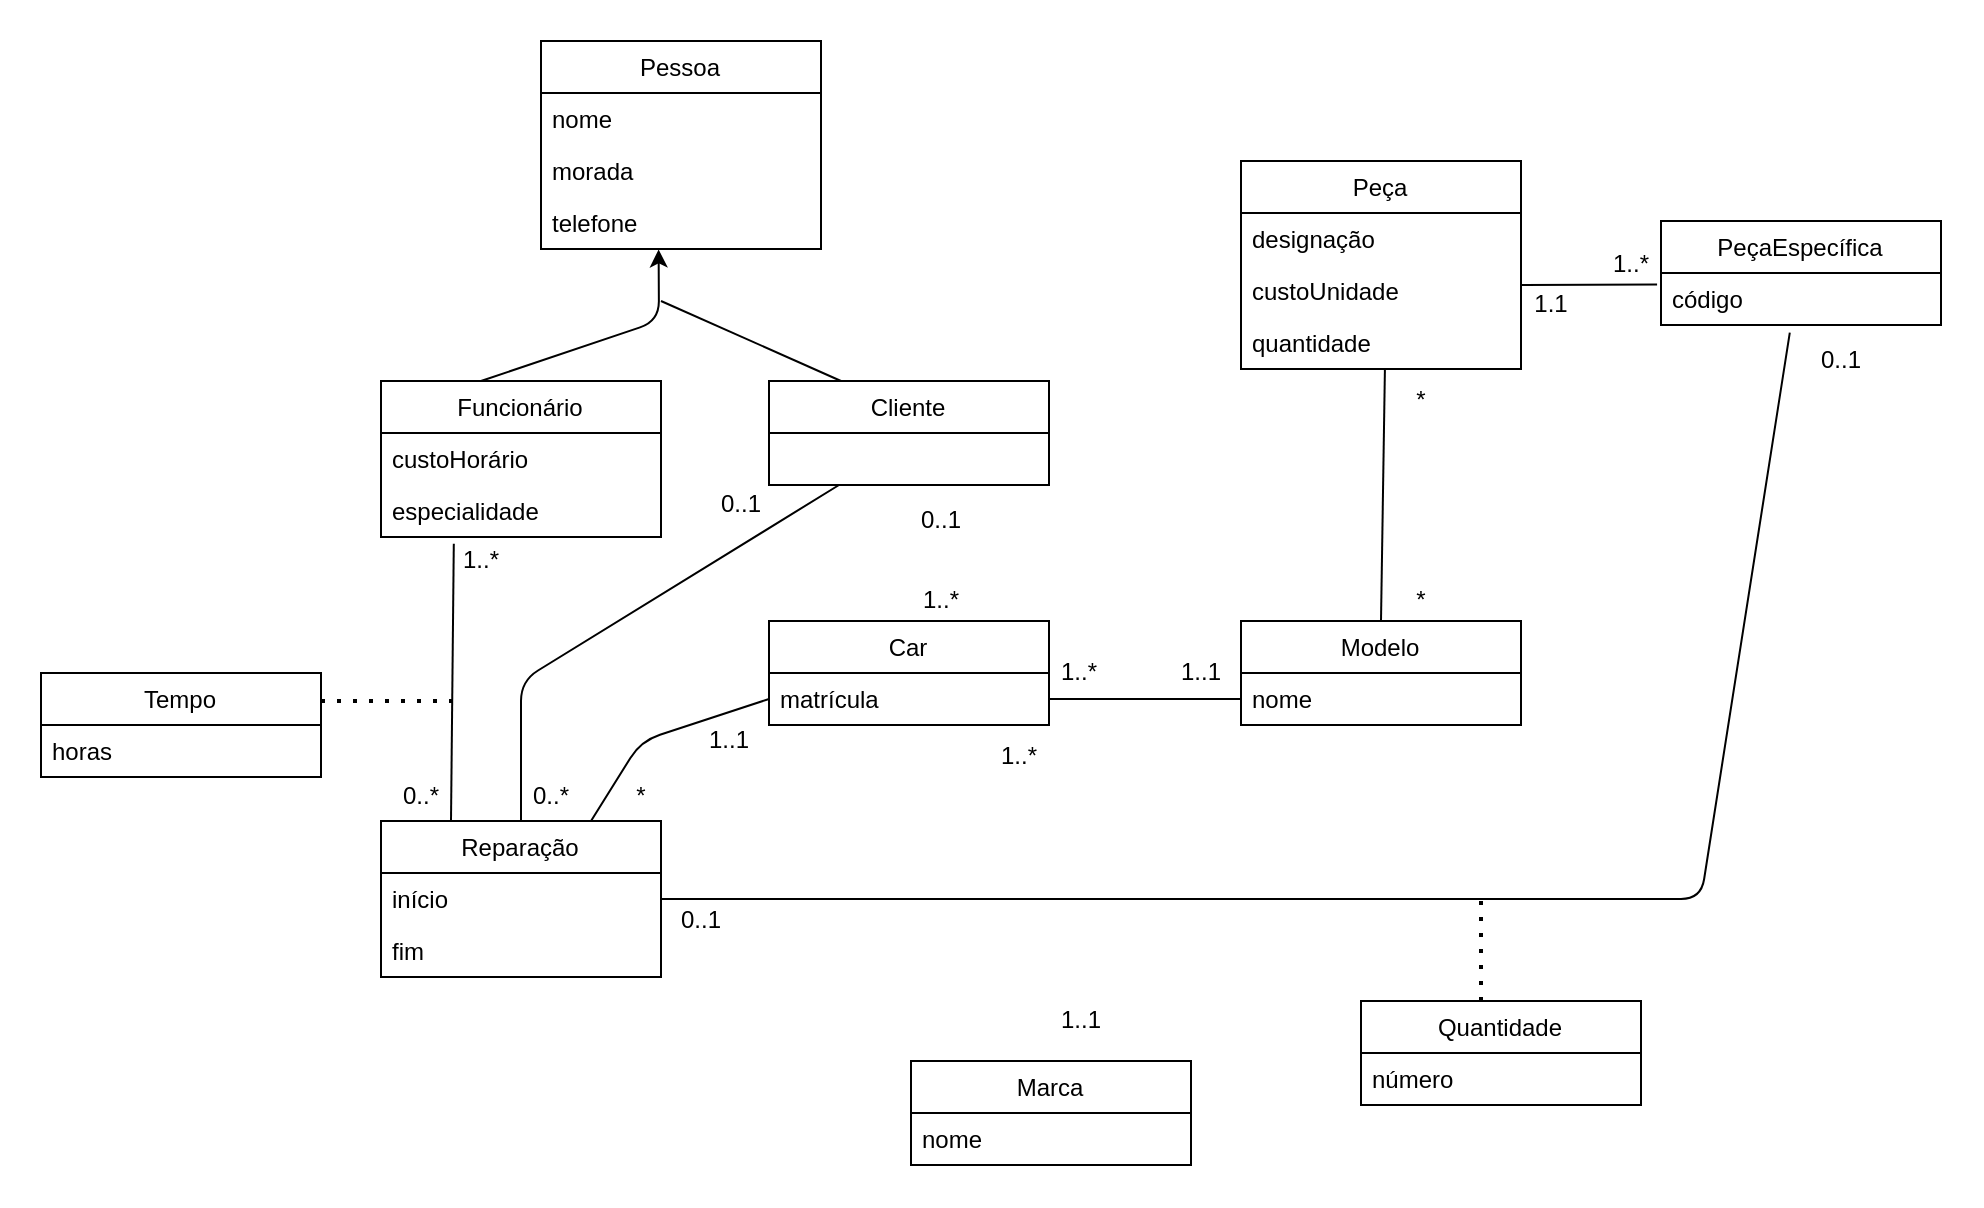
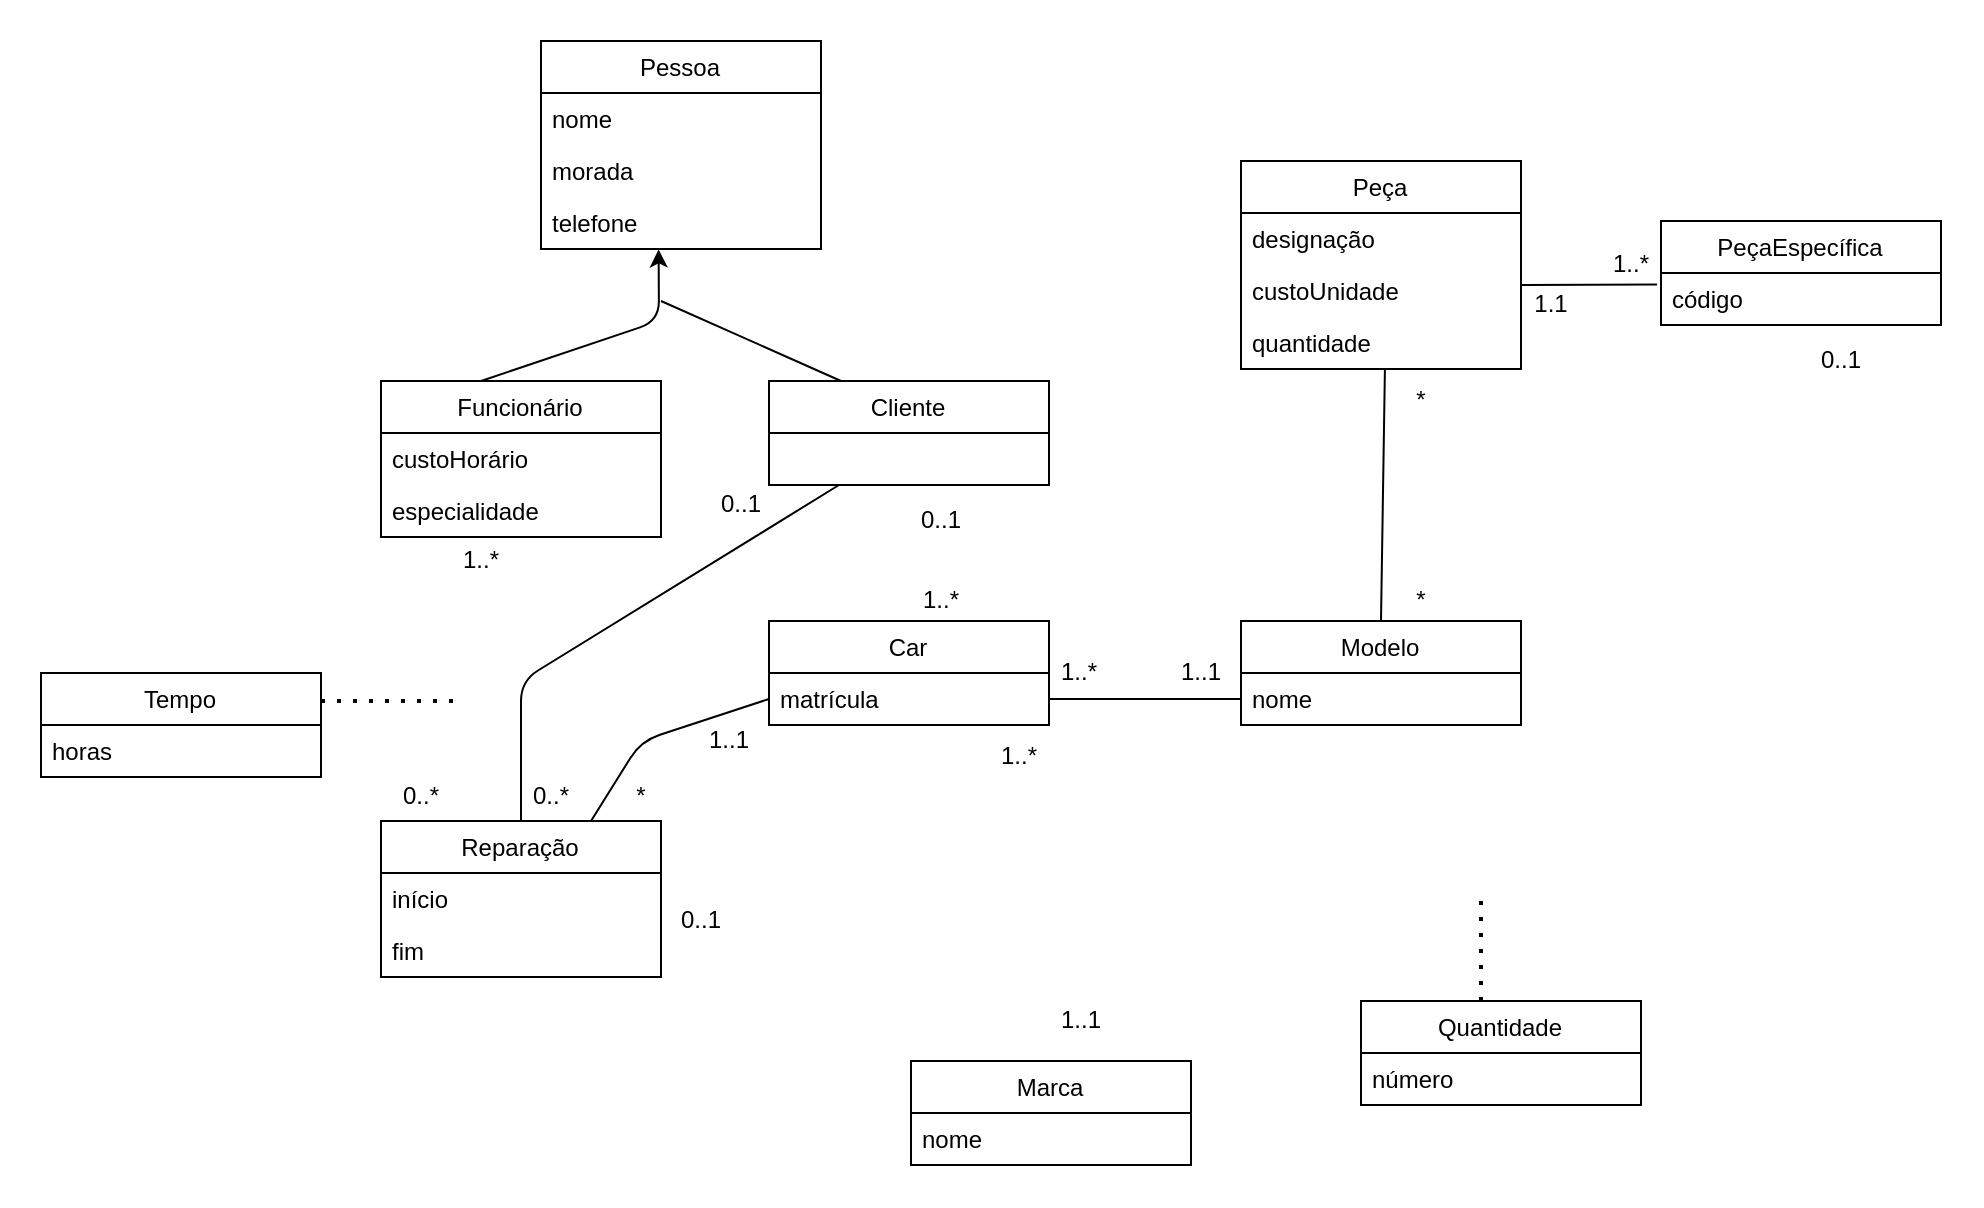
edge "especialidade" -- "Reparação": removed
edge "código" -- "início": removed
